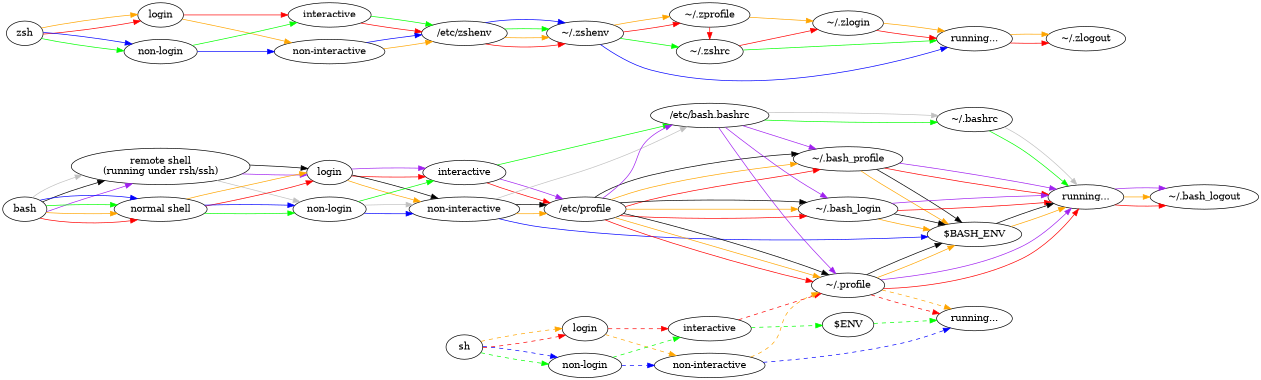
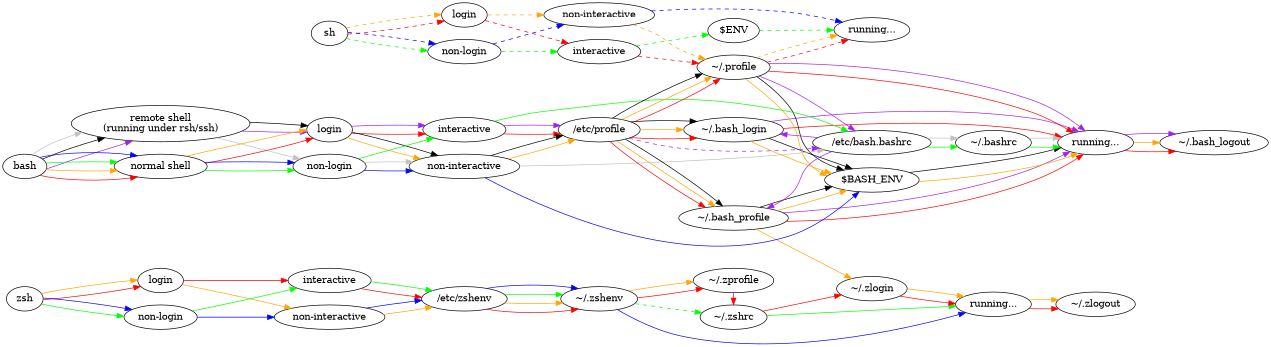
edge "~/.zprofile" -> "~/.zlogin": now "~/.bash_profile" -> "~/.zlogin"
edge "~/.zshenv" -> "~/.zshrc": style solid -> dashed
edge "/etc/profile" -> "/etc/bash.bashrc": style solid -> dashed
edge "/etc/bash.bashrc" -> "~/.profile": reversed
